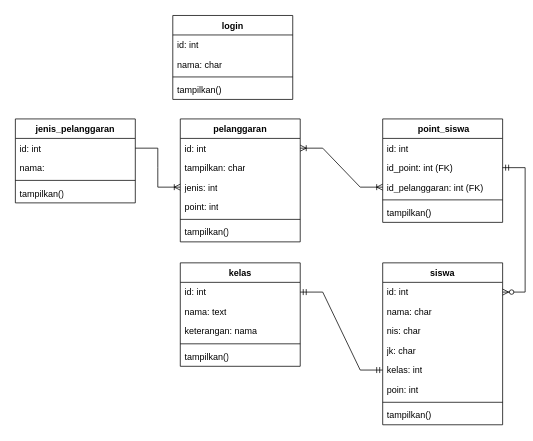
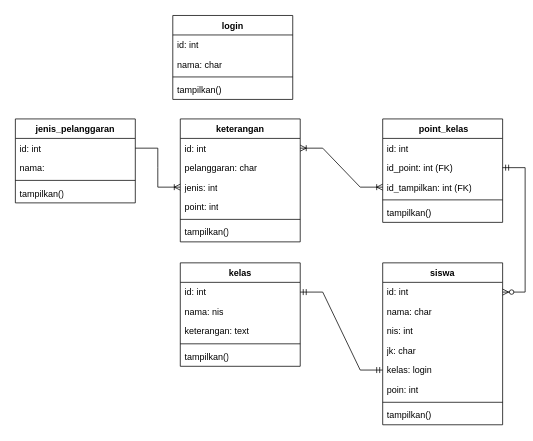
node "pelanggaran": label "pelanggaran" -> "keterangan"
node "point_siswa": label "point_siswa" -> "point_kelas"
node "tampilkan: char": label "tampilkan: char" -> "pelanggaran: char"
node "id_pelanggaran: int (FK)": label "id_pelanggaran: int (FK)" -> "id_tampilkan: int (FK)"
node "nama: text": label "nama: text" -> "nama: nis"
node "keterangan: nama": label "keterangan: nama" -> "keterangan: text"
node "nis: char": label "nis: char" -> "nis: int"
node "kelas: int": label "kelas: int" -> "kelas: login"
